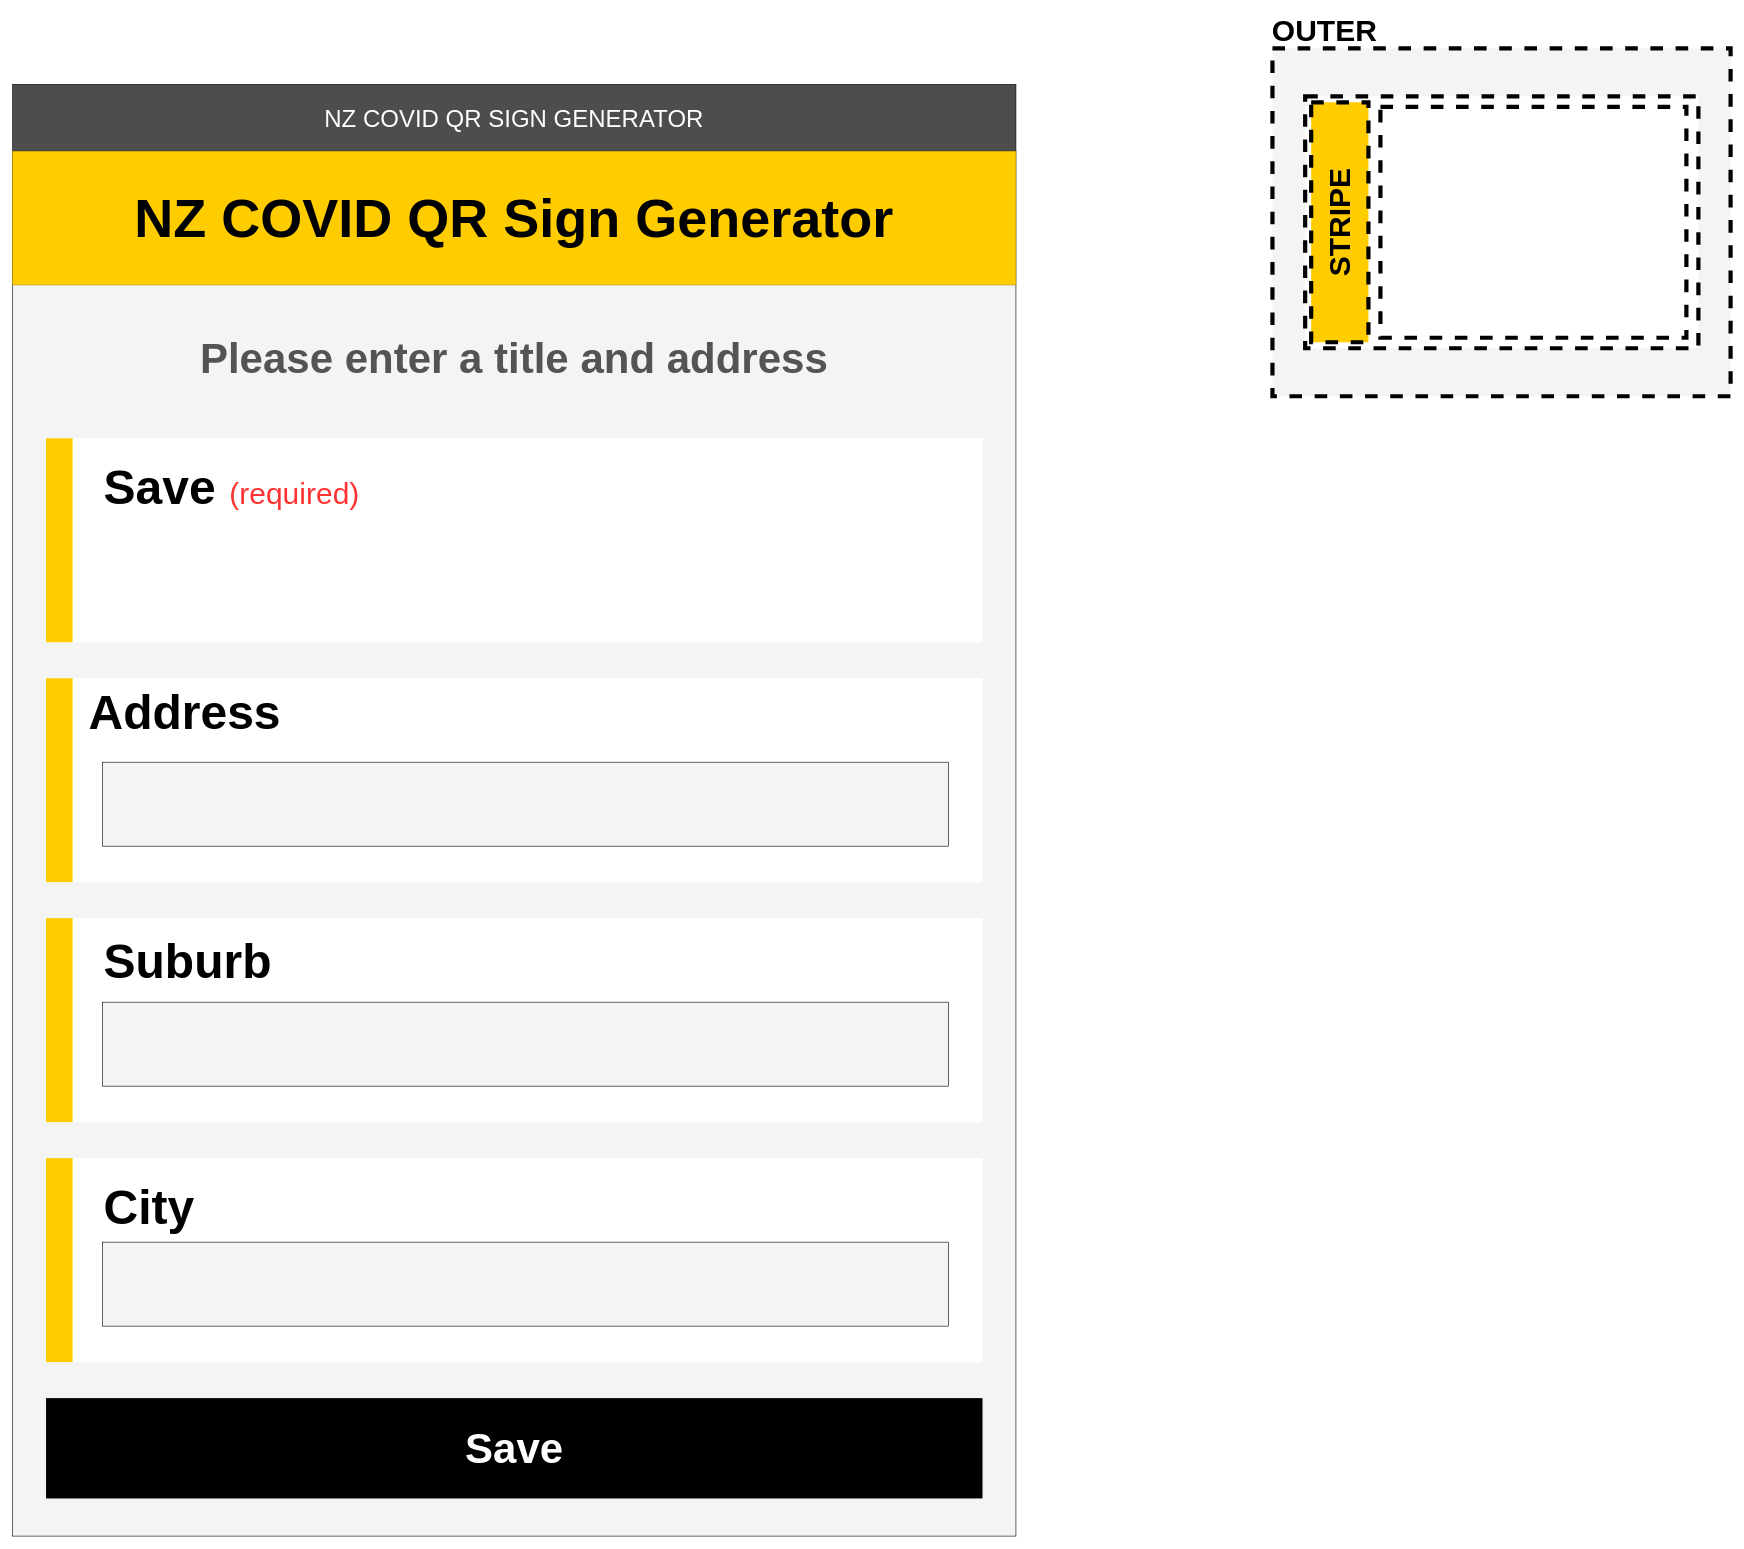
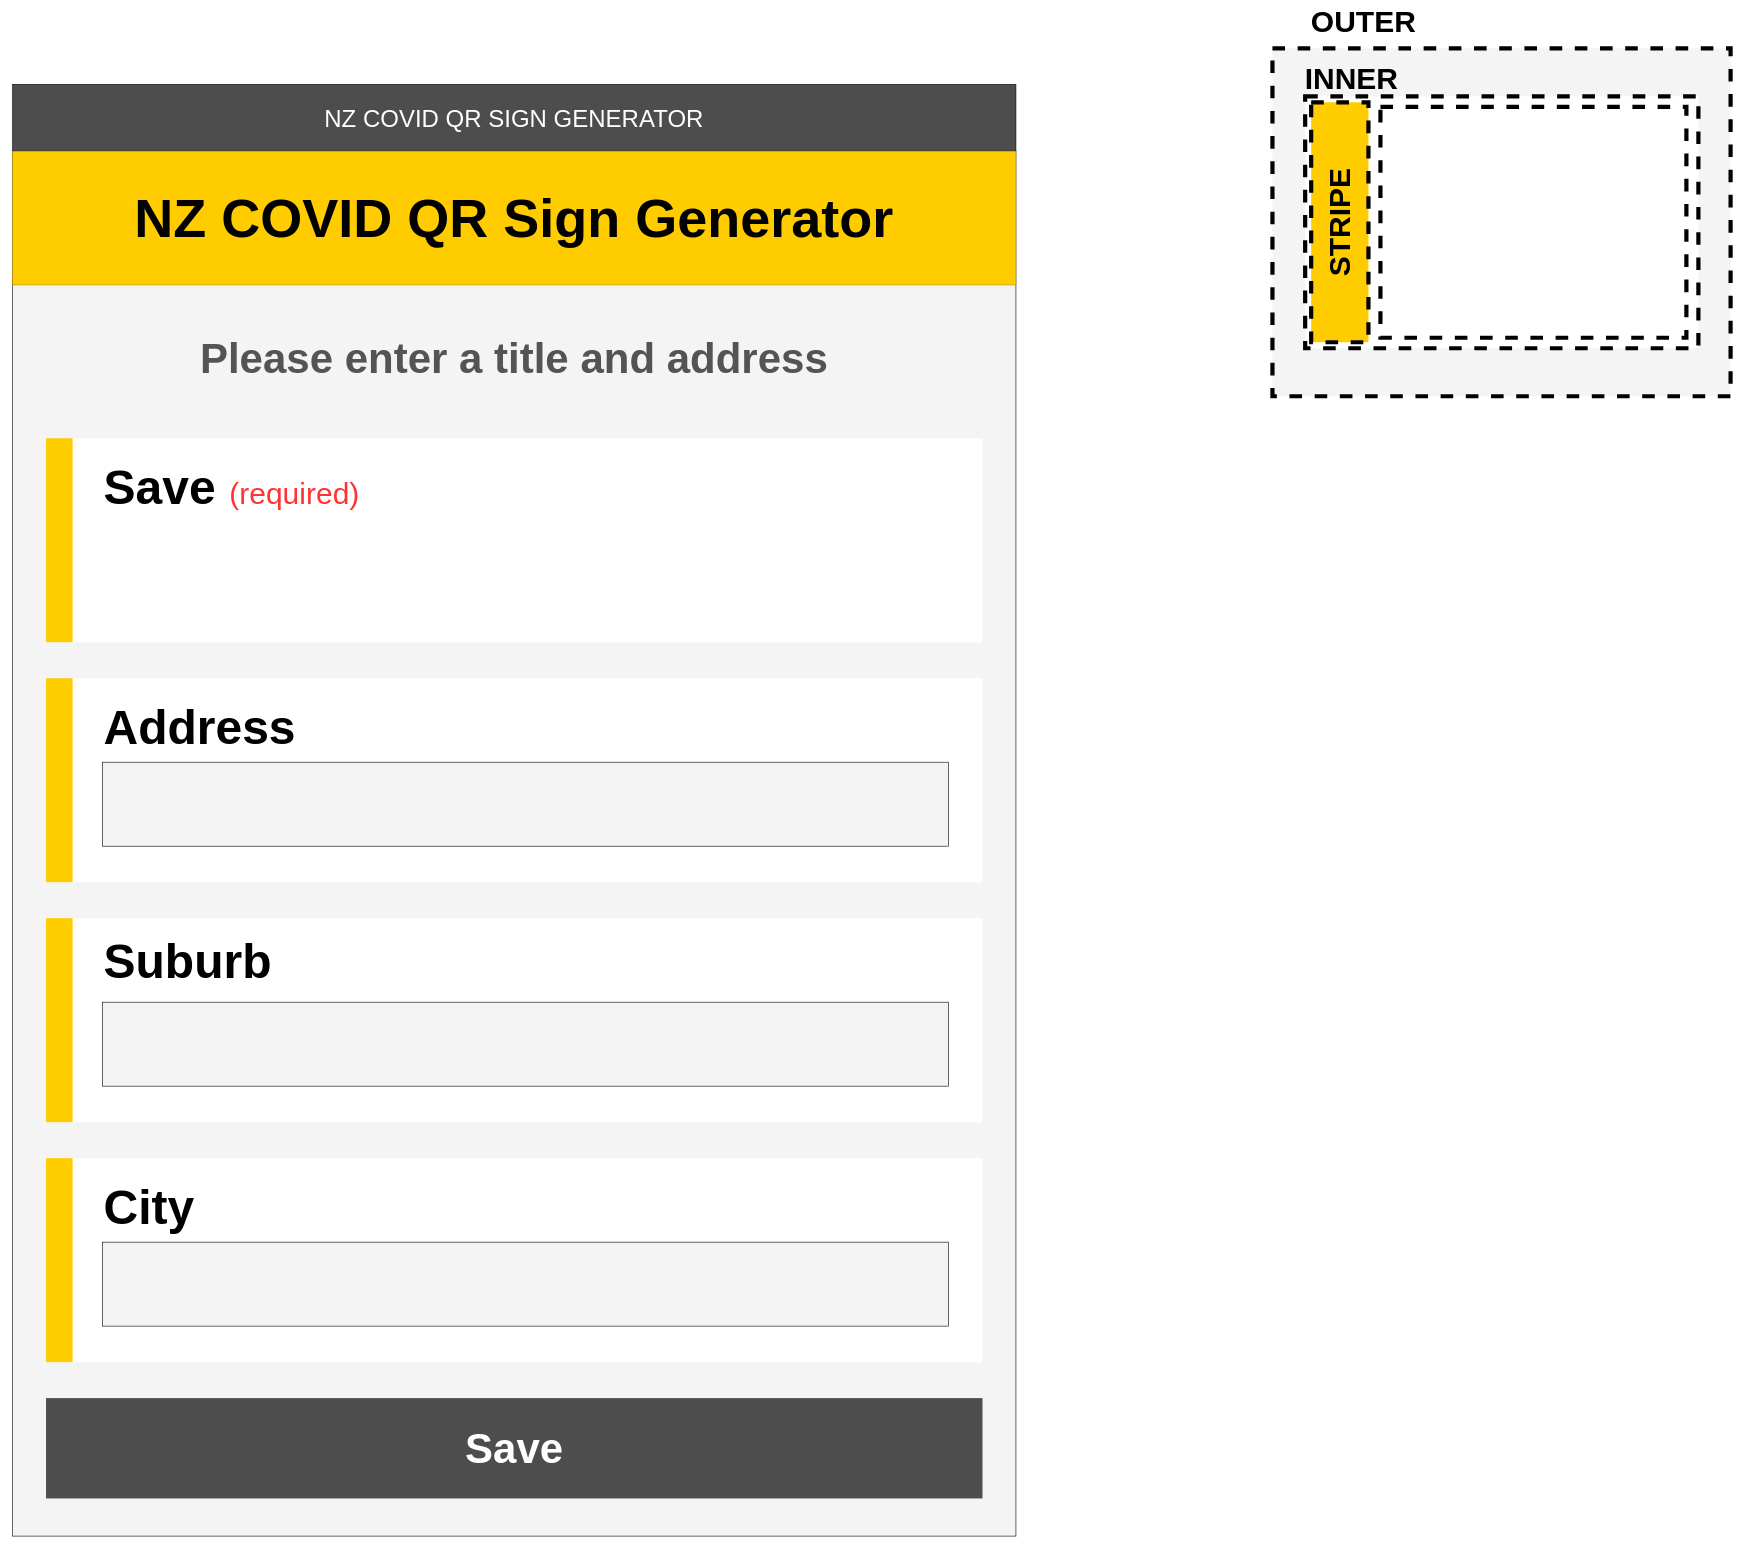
node "OUTER": moved (1325, 30) -> (1364, 21)
node "INNER": added
node "Address": moved (525, 712) -> (540, 727)
node "Save": fillcolor #000000 -> #4d4d4d
